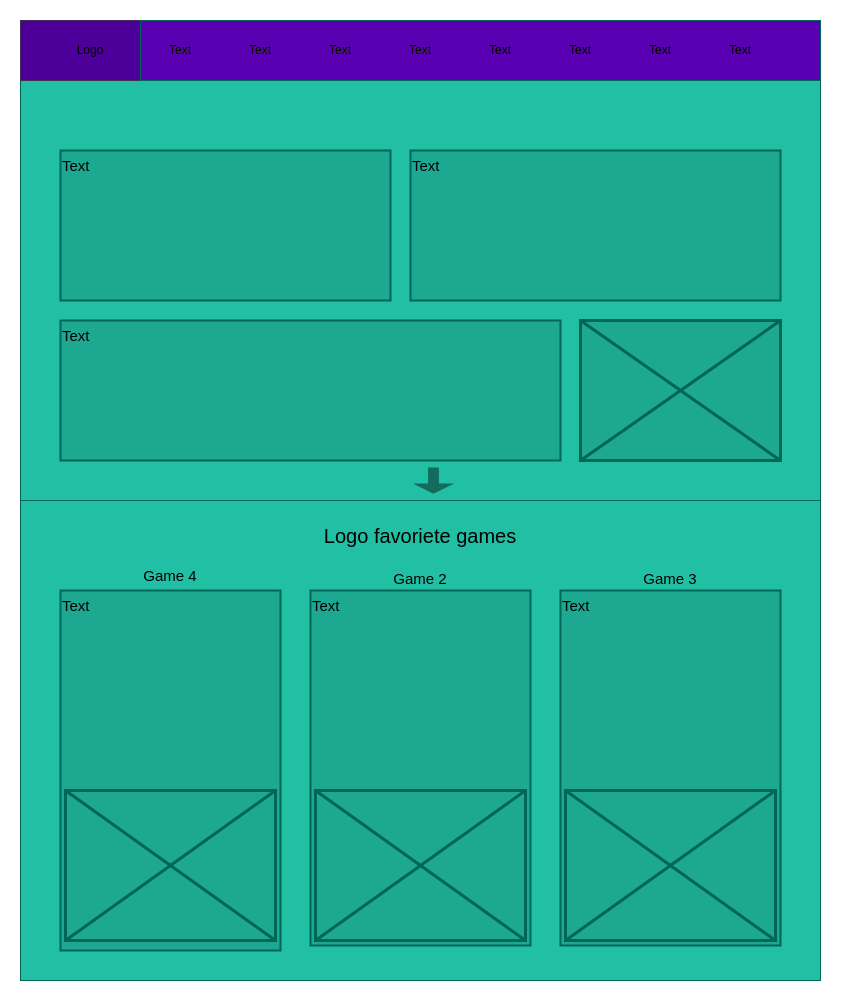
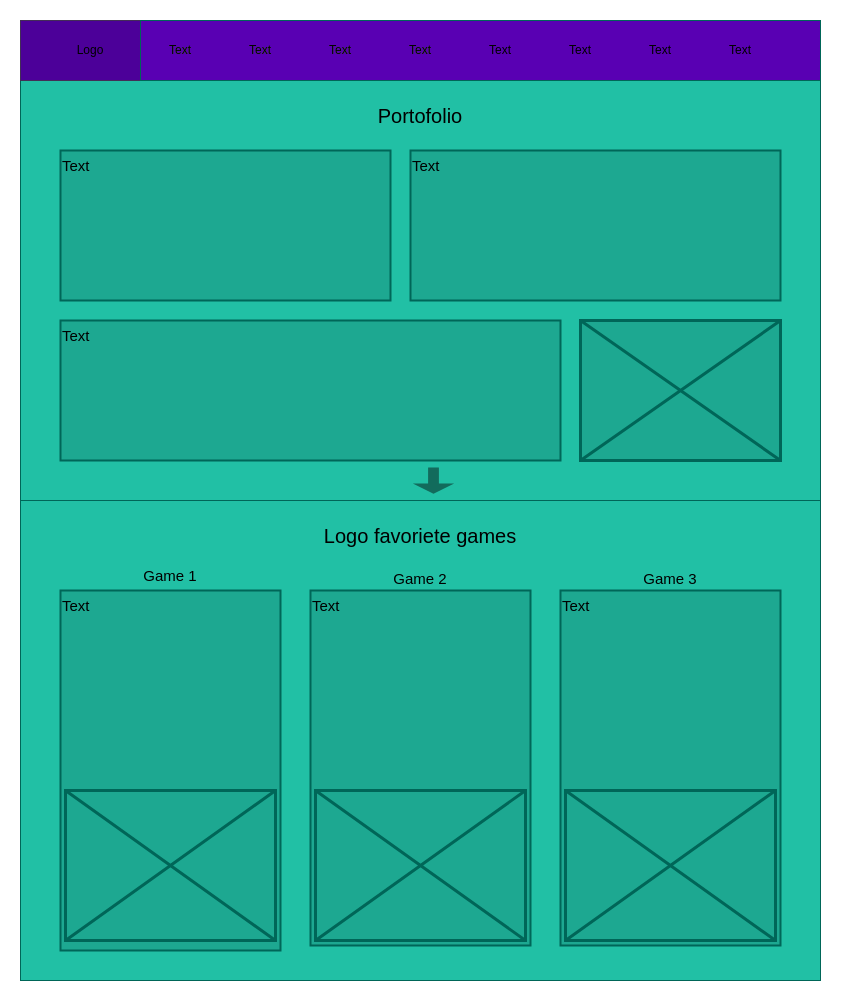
node "Portofolio": added
node "Game 4": label "Game 4" -> "Game 1"
